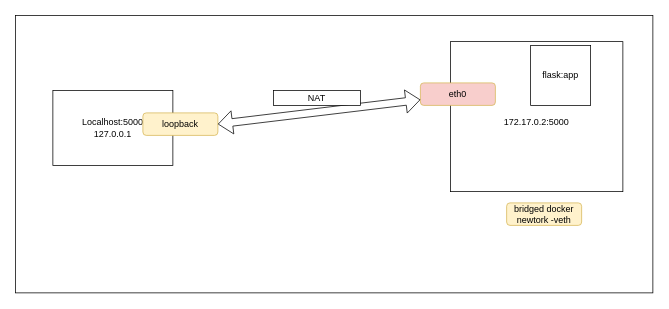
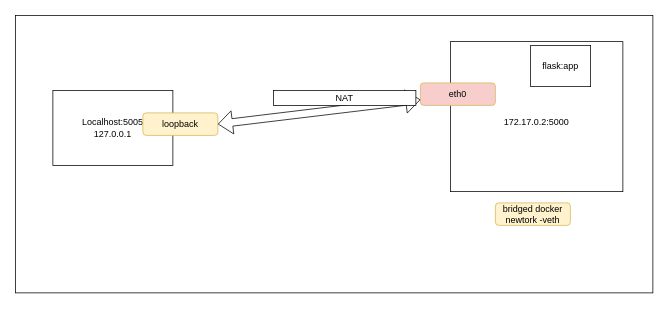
node "flask:app": size 60x60 -> 60x41
node "NAT": size 87x15 -> 143x15
node "Localhost:5000 127.0.0.1": label "Localhost:5000 127.0.0.1" -> "Localhost:5005 127.0.0.1"
node "bridged docker newtork -veth": moved (544, 214) -> (533, 214)
